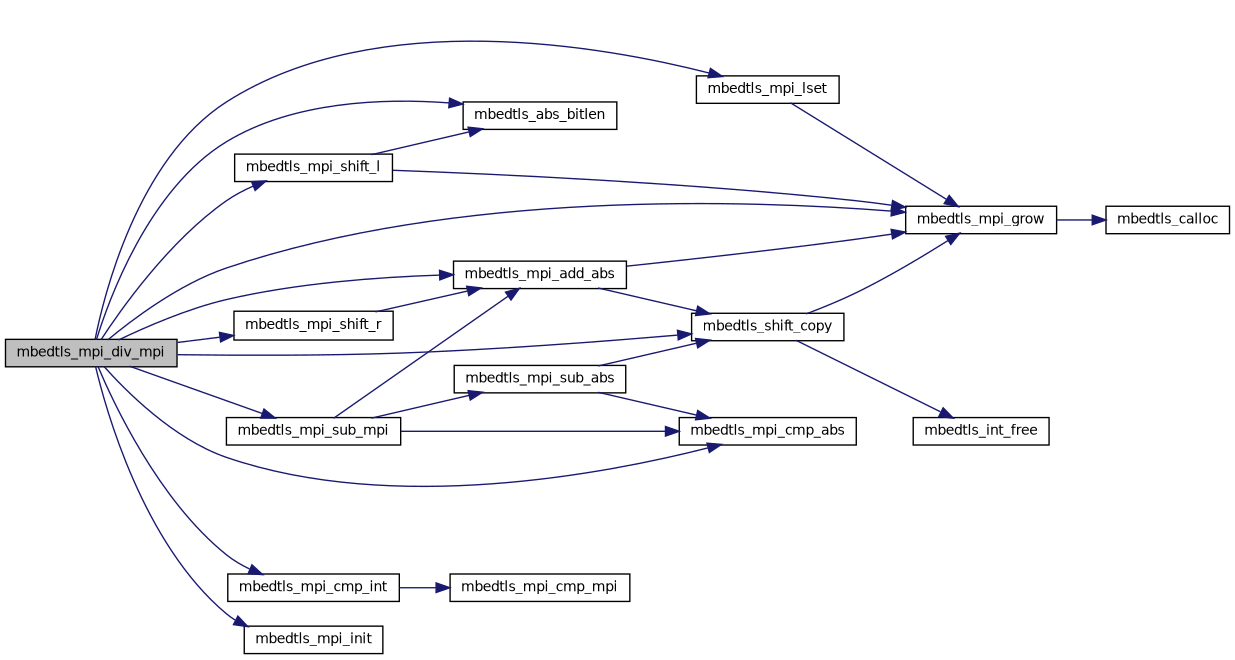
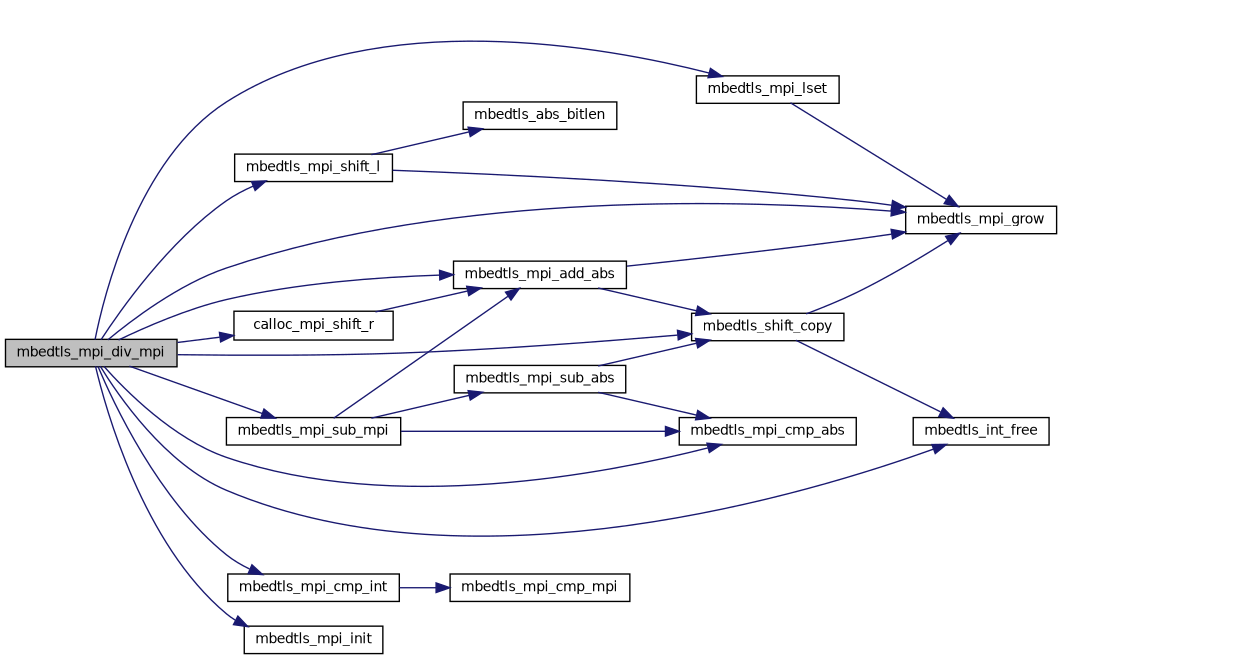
edge "mbedtls_mpi_div_mpi" -> "mbedtls_abs_bitlen": now "mbedtls_mpi_div_mpi" -> "mbedtls_int_free"
node "mbedtls_calloc": removed
node "mbedtls_mpi_shift_r": label "mbedtls_mpi_shift_r" -> "calloc_mpi_shift_r"
